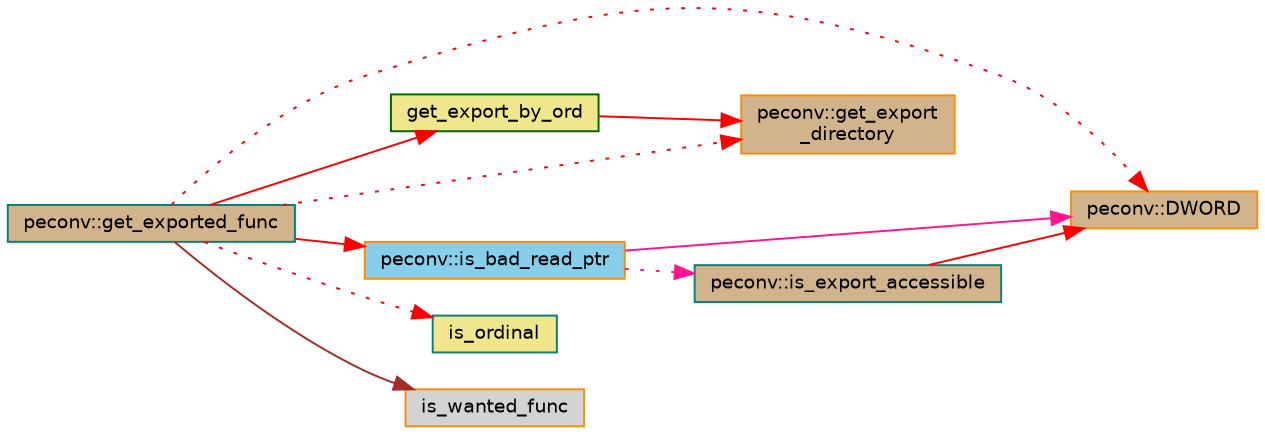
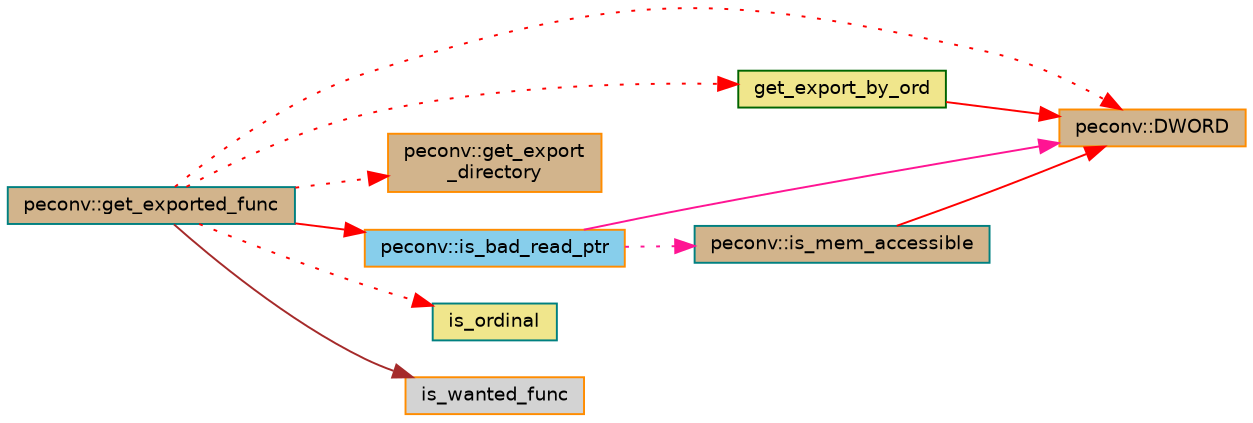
edge "get_export_by_ord" -> "peconv::get_export _directory": now "get_export_by_ord" -> "peconv::DWORD"
edge "peconv::get_exported_func" -> "get_export_by_ord": style solid -> dotted
node "peconv::is_export_accessible": label "peconv::is_export_accessible" -> "peconv::is_mem_accessible"
